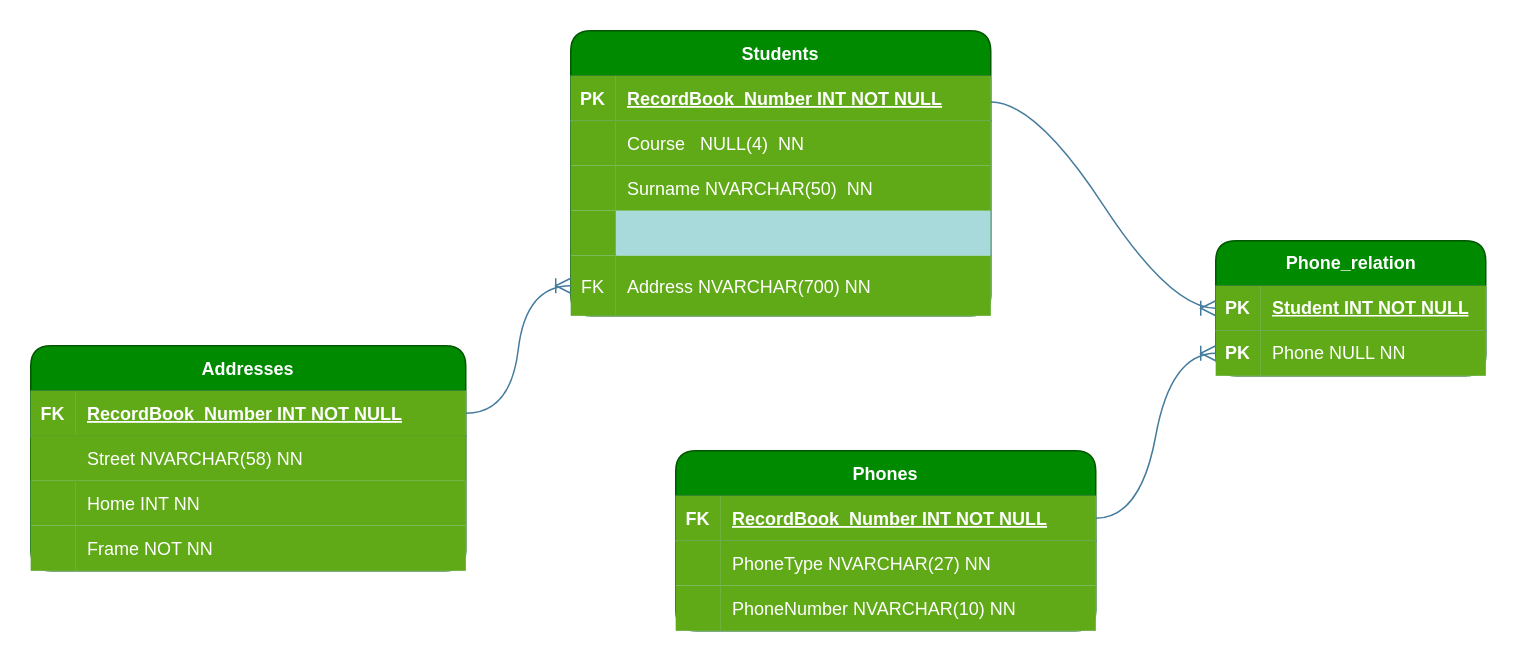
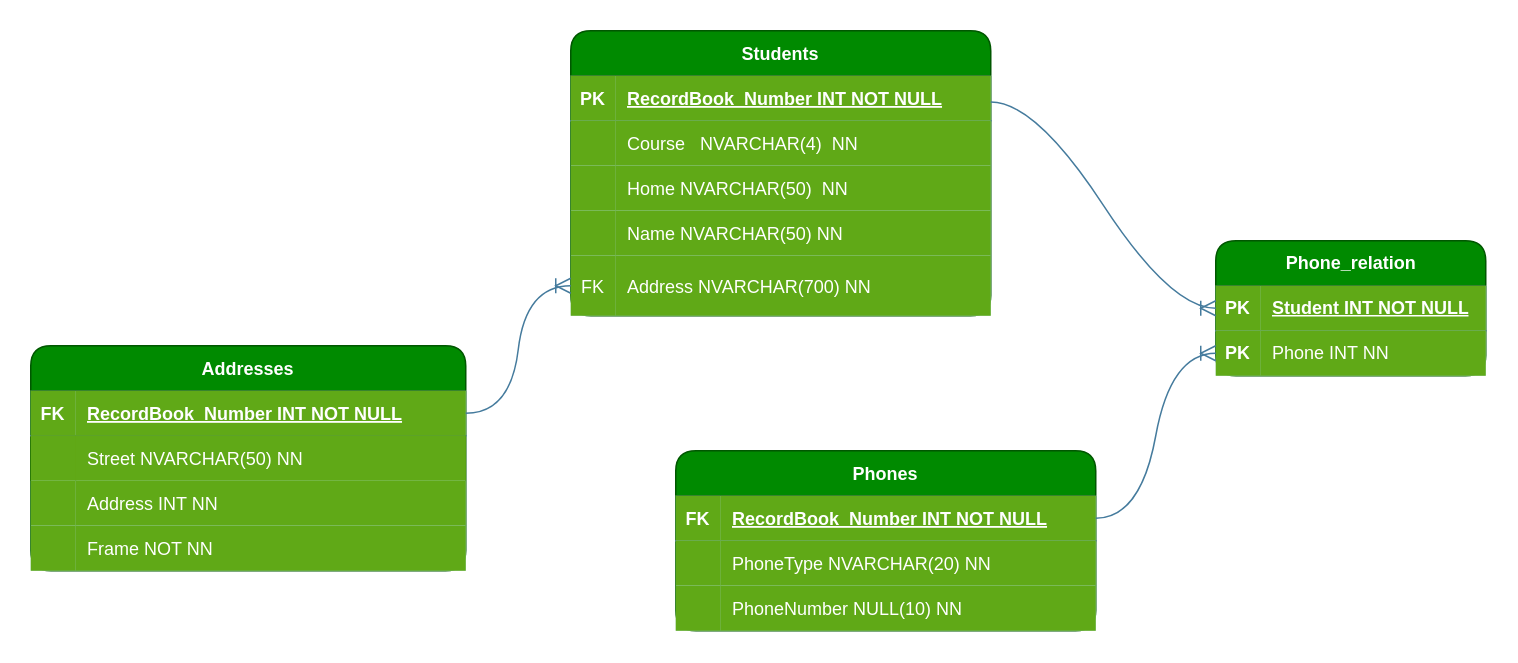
node "Course NULL(4) NN": label "Course NULL(4) NN" -> "Course NVARCHAR(4) NN"
node "Surname NVARCHAR(50) NN": label "Surname NVARCHAR(50) NN" -> "Home NVARCHAR(50) NN"
node "Name NVARCHAR(50) NN": added
node "Phone NULL NN": label "Phone NULL NN" -> "Phone INT NN"
node "Street NVARCHAR(58) NN": label "Street NVARCHAR(58) NN" -> "Street NVARCHAR(50) NN"
node "Home INT NN": label "Home INT NN" -> "Address INT NN"
node "PhoneType NVARCHAR(27) NN": label "PhoneType NVARCHAR(27) NN" -> "PhoneType NVARCHAR(20) NN"
node "PhoneNumber NVARCHAR(10) NN": label "PhoneNumber NVARCHAR(10) NN" -> "PhoneNumber NULL(10) NN"
